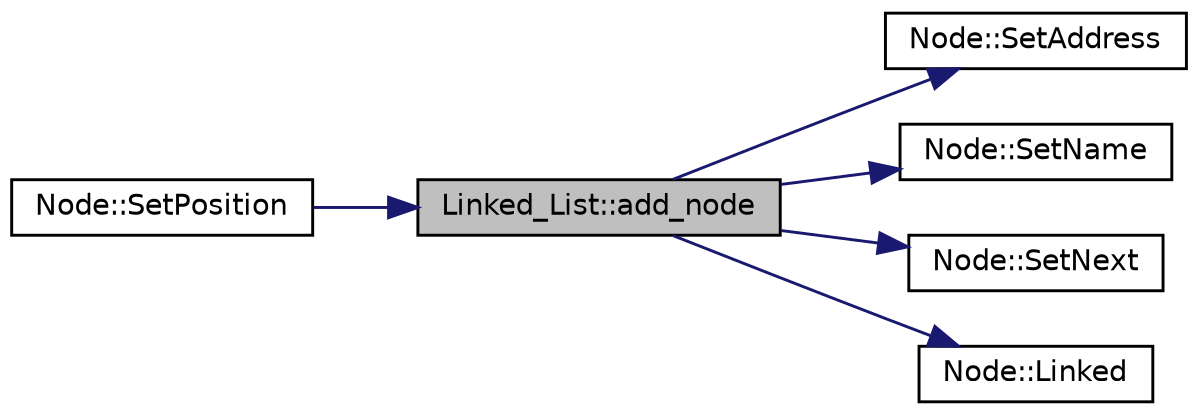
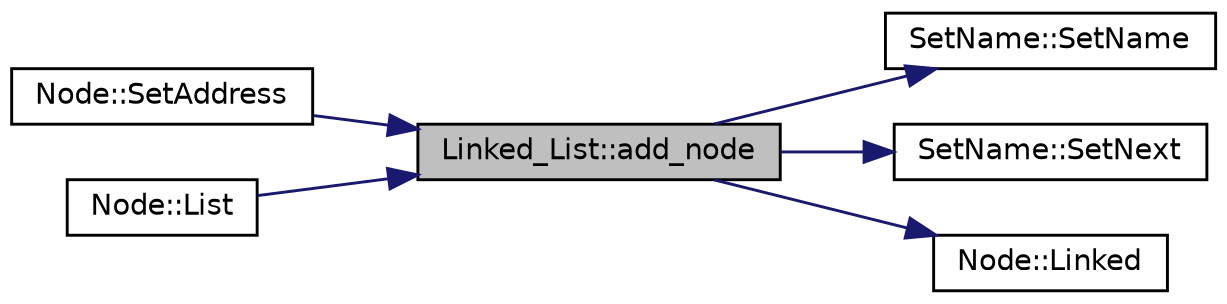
edge "Linked_List::add_node" -> "Node::SetAddress": reversed
node "Node::SetName": label "Node::SetName" -> "SetName::SetName"
node "Node::SetPosition": label "Node::SetPosition" -> "Node::List"
node "Node::SetNext": label "Node::SetNext" -> "SetName::SetNext"
